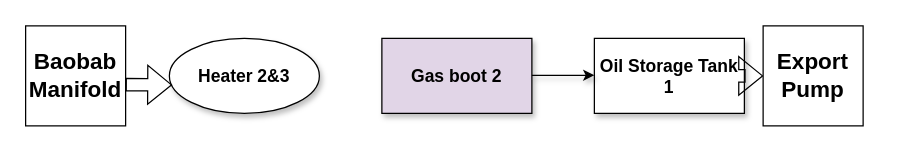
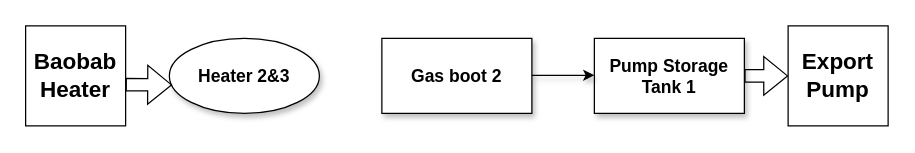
node "Baobab Manifold": label "Baobab Manifold" -> "Baobab Heater"
node "Gas boot 2": fillcolor #e1d5e7 -> #ffffff
node "Oil Storage Tank 1": label "Oil Storage Tank 1" -> "Pump Storage Tank 1"
node "Export Pump": moved (813, 76) -> (838, 76)
